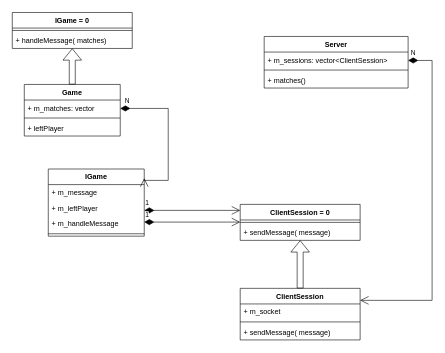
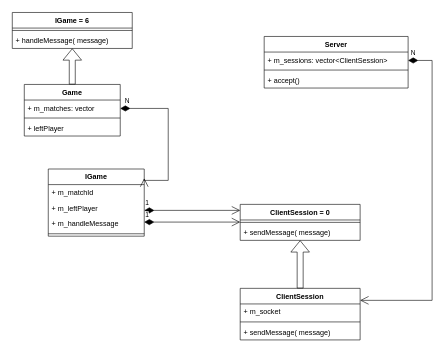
node "IGame = 0": label "IGame = 0" -> "IGame = 6"
node "+ handleMessage( matches)": label "+ handleMessage( matches)" -> "+ handleMessage( message)"
node "+ matches()": label "+ matches()" -> "+ accept()"
node "+ m_message": label "+ m_message" -> "+ m_matchId"
